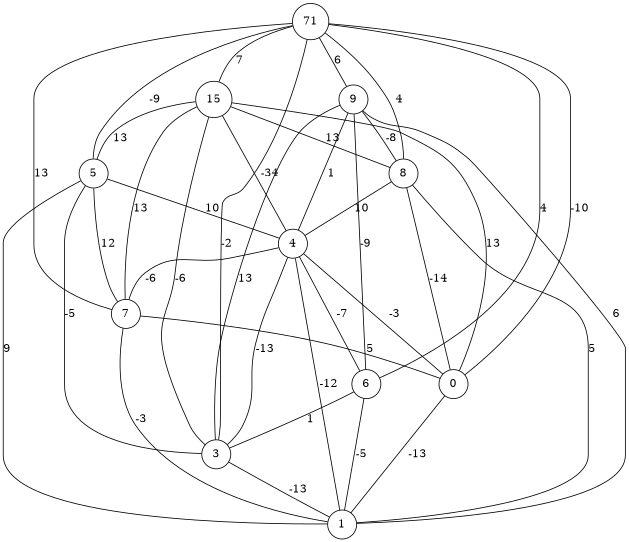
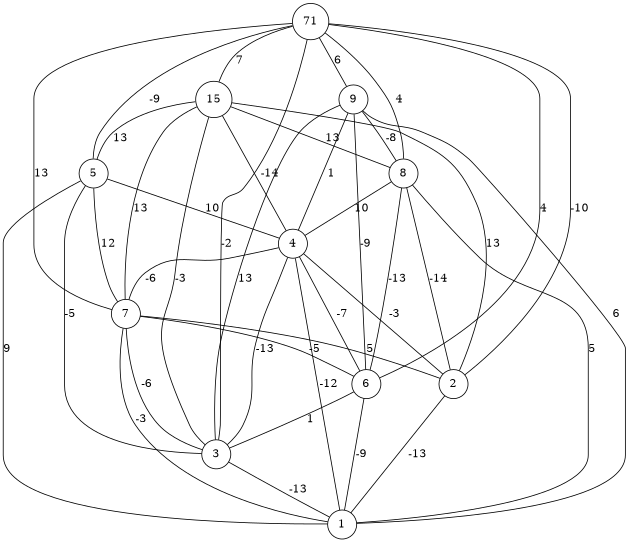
edge "15" -- "4": label "-34" -> "-14"
edge "15" -- "3": label "-6" -> "-3"
edge "8" -- "6": added, label "-13"
edge "7" -- "6": added, label "-5"
node "0": label "0" -> "2"
edge "7" -- "3": added, label "-6"
edge "6" -- "1": label "-5" -> "-9"
